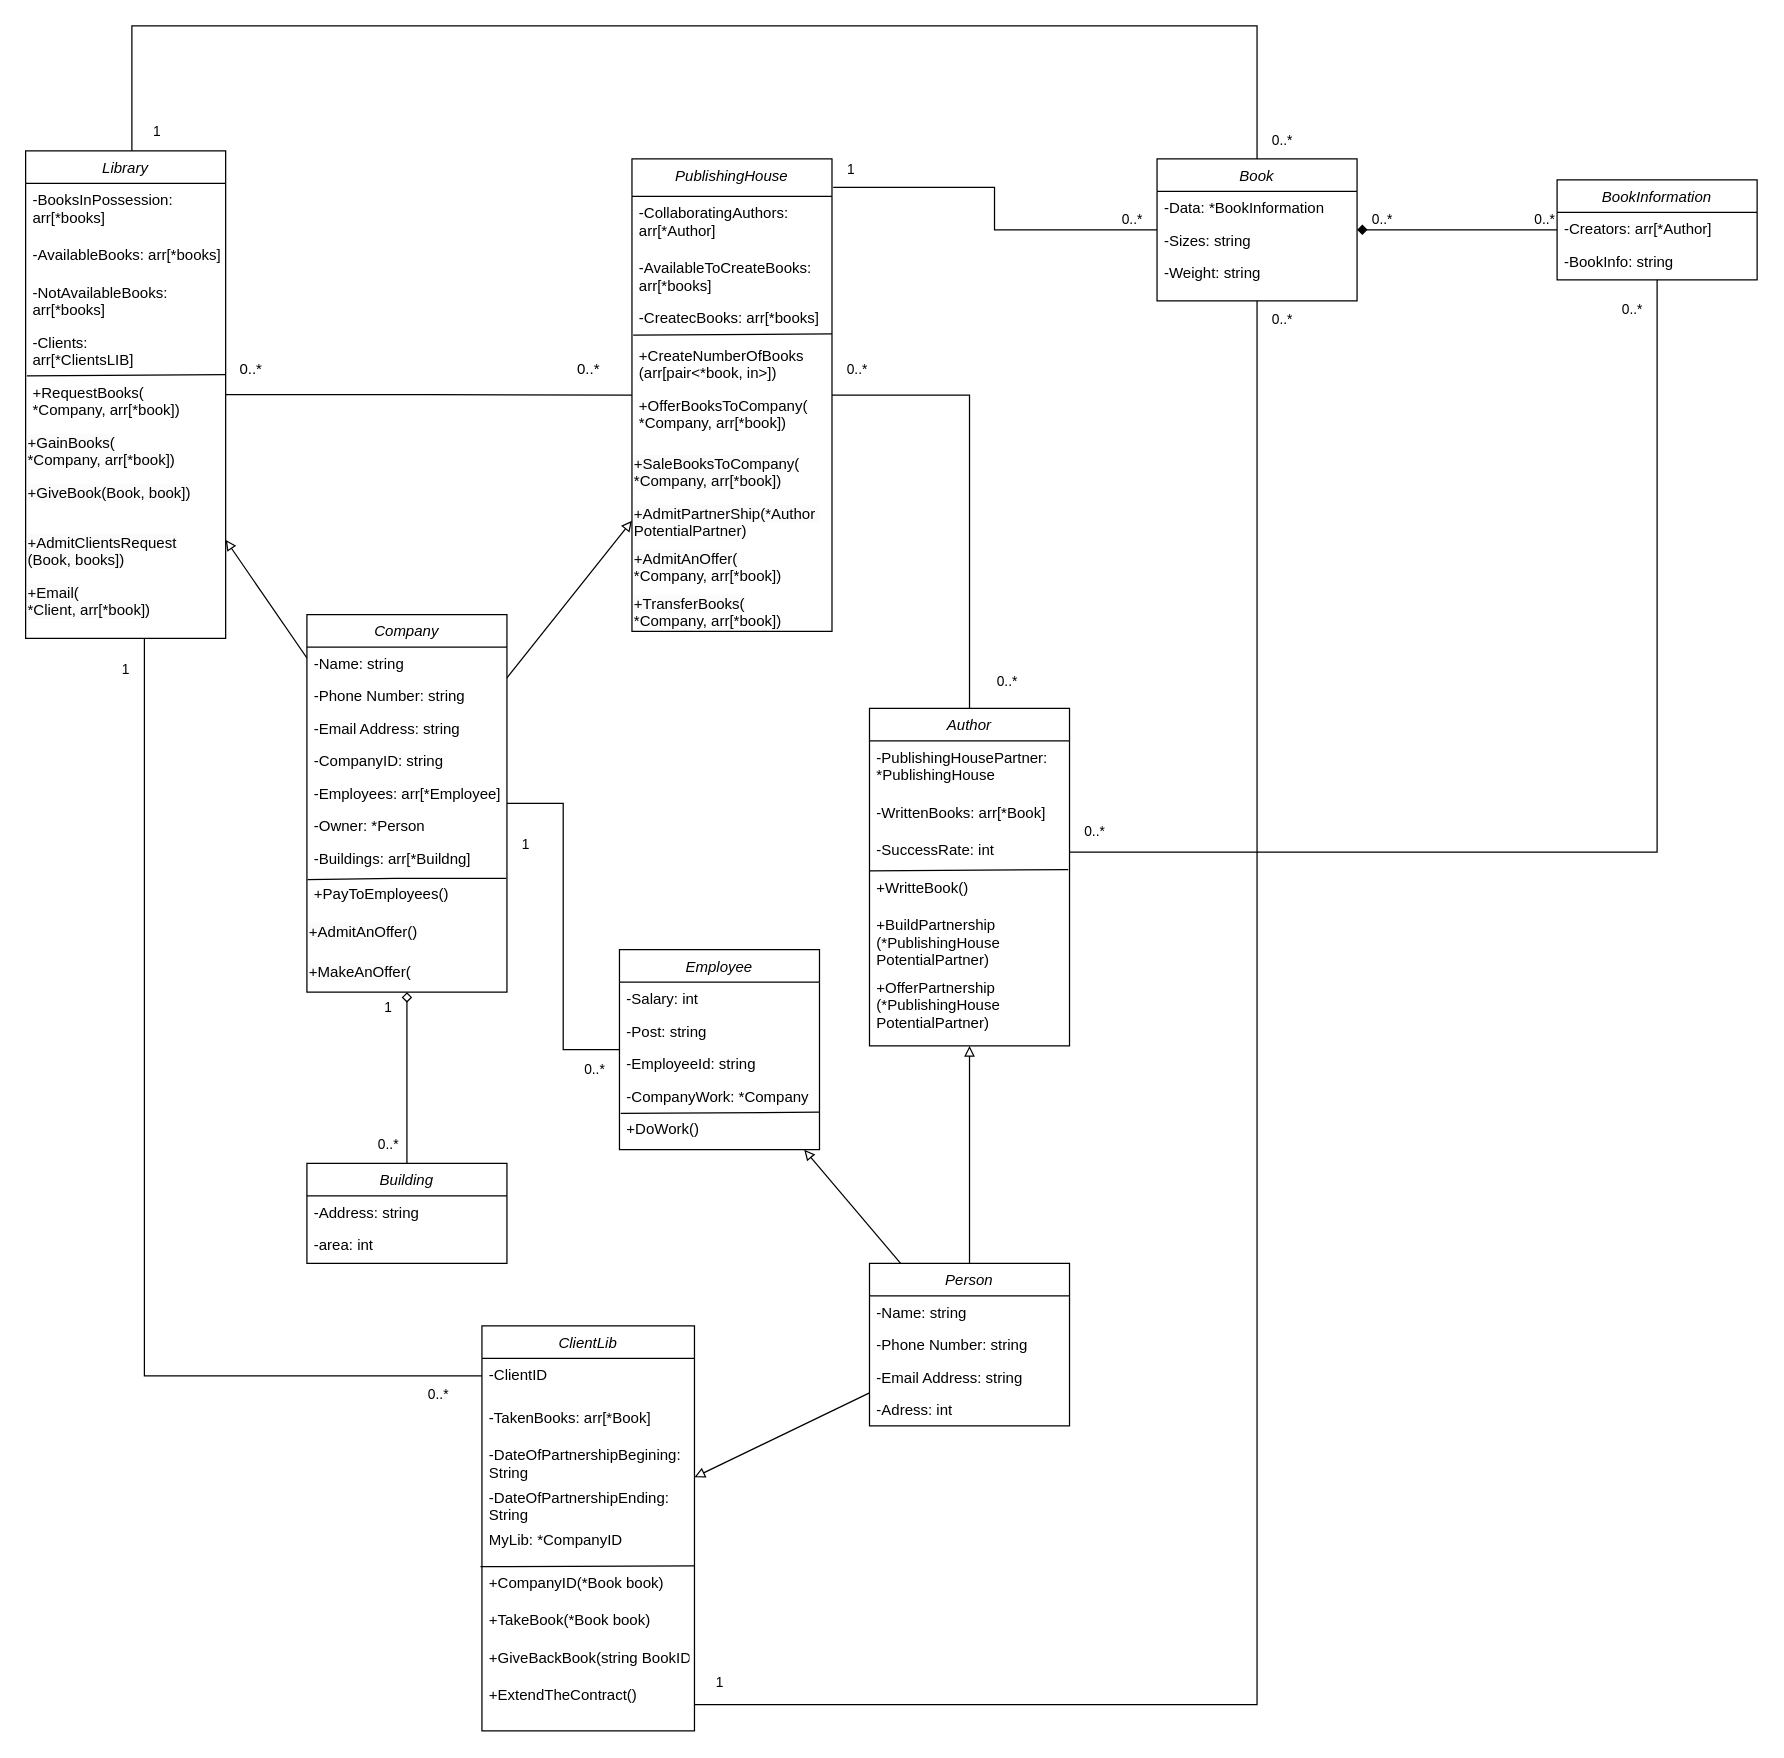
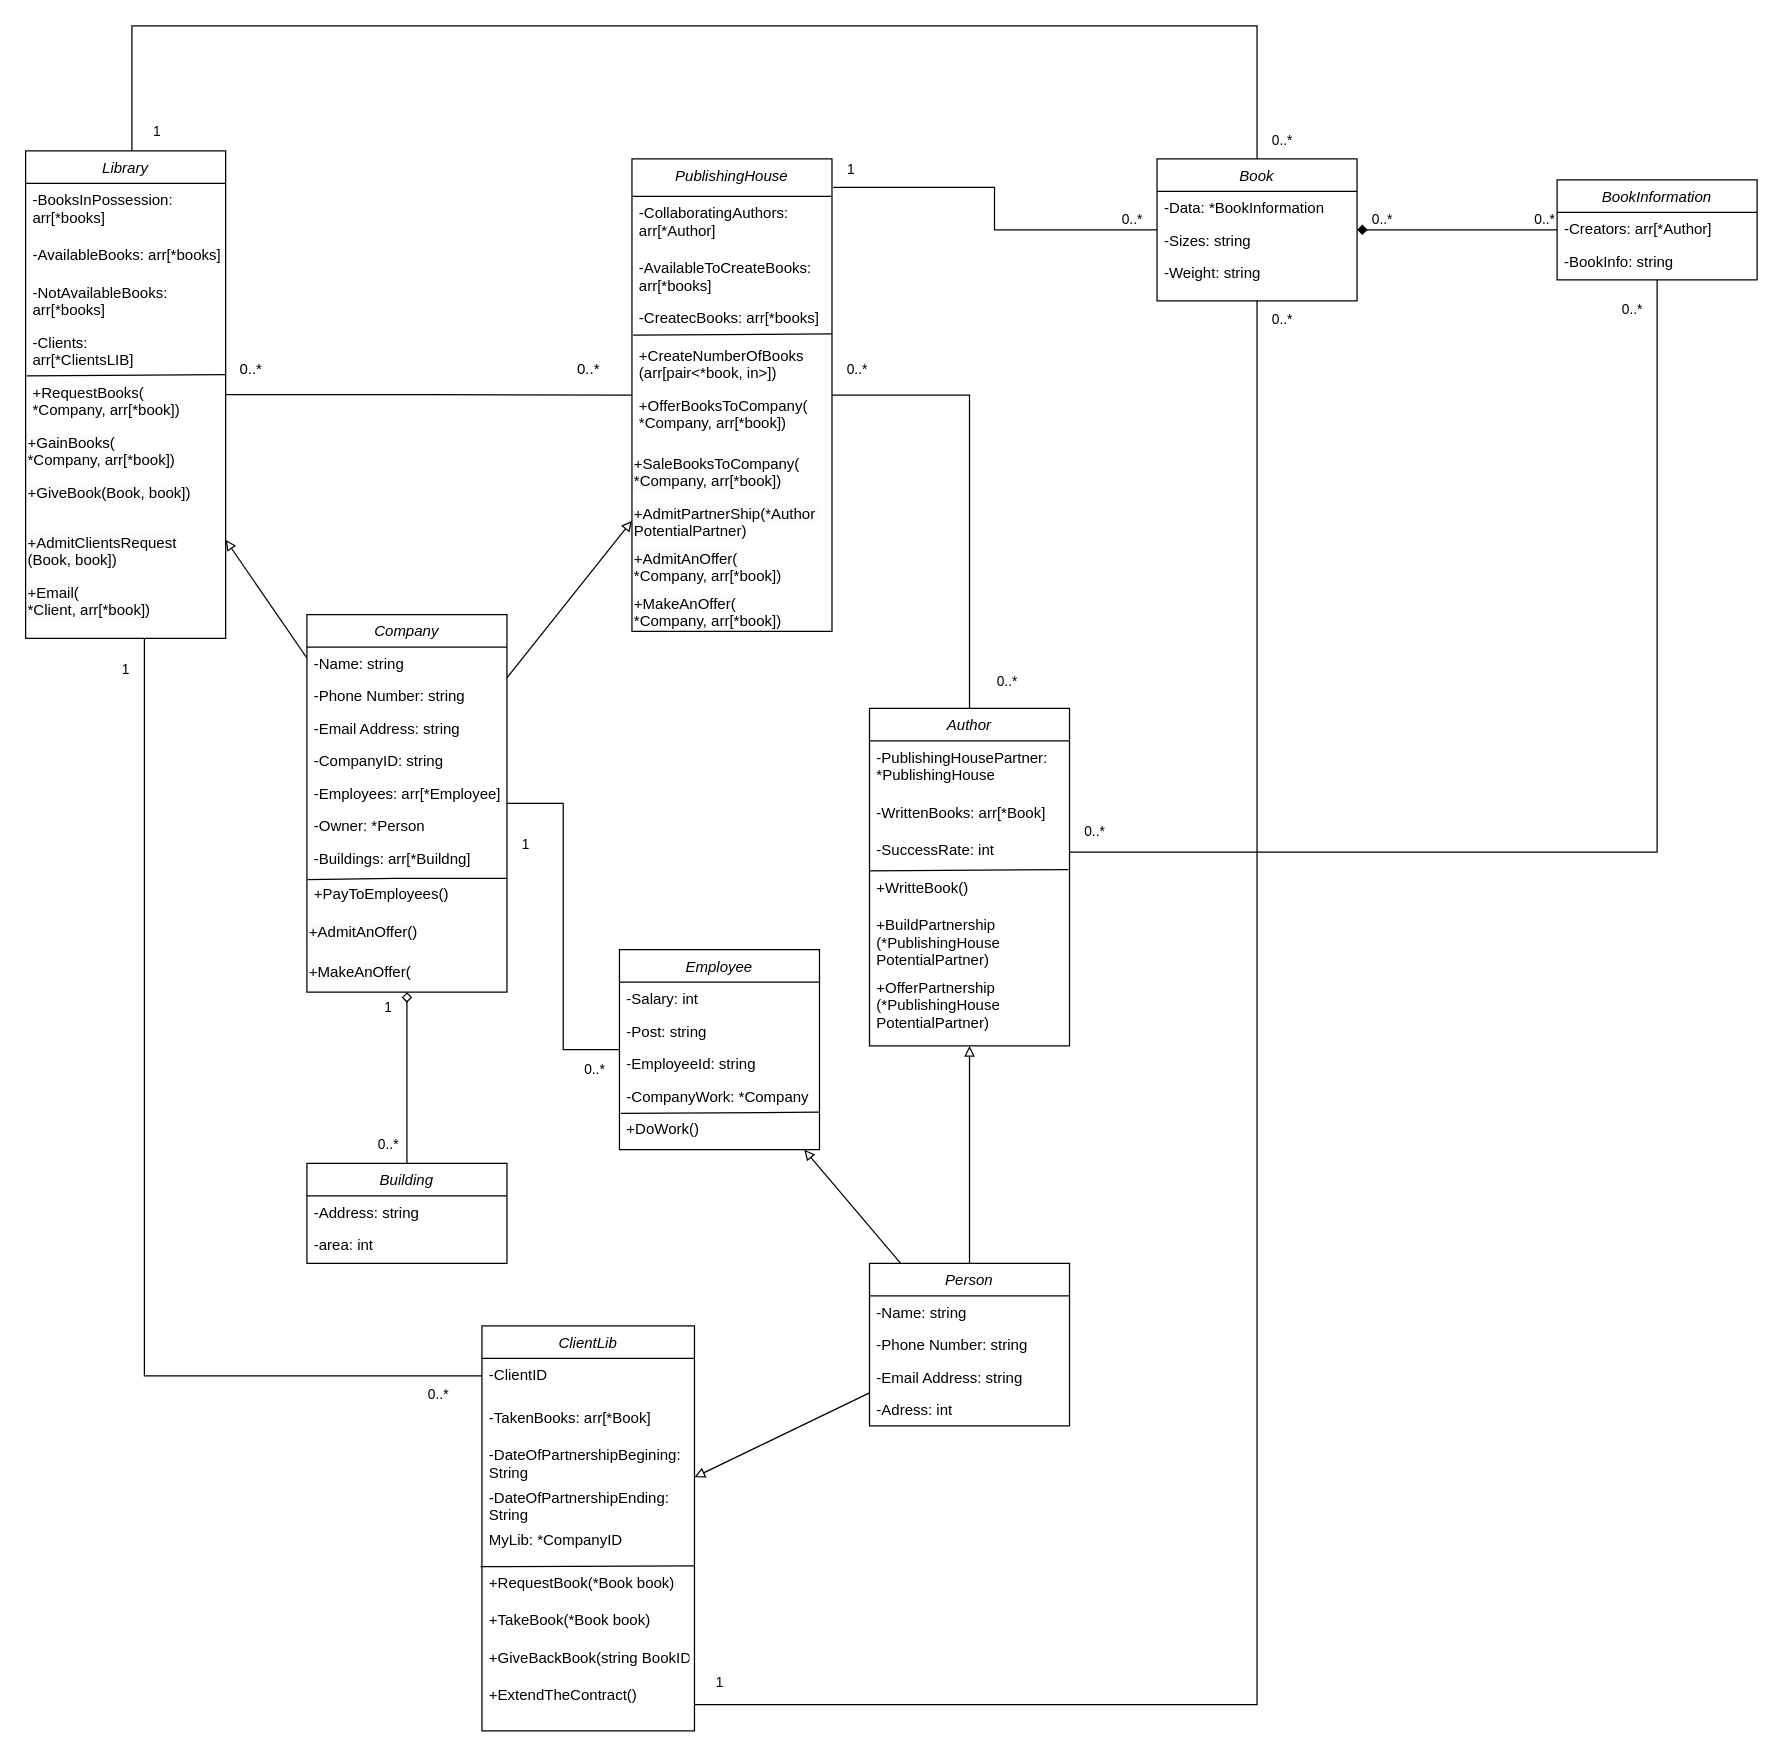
node "+AdmitClientsRequest (Book, books])": label "+AdmitClientsRequest (Book, books])" -> "+AdmitClientsRequest (Book, book])"
node "+TransferBooks(*Company, arr[*book])": label "+TransferBooks(*Company, arr[*book])" -> "+MakeAnOffer(*Company, arr[*book])"
node "+CompanyID(*Book book)": label "+CompanyID(*Book book)" -> "+RequestBook(*Book book)"
